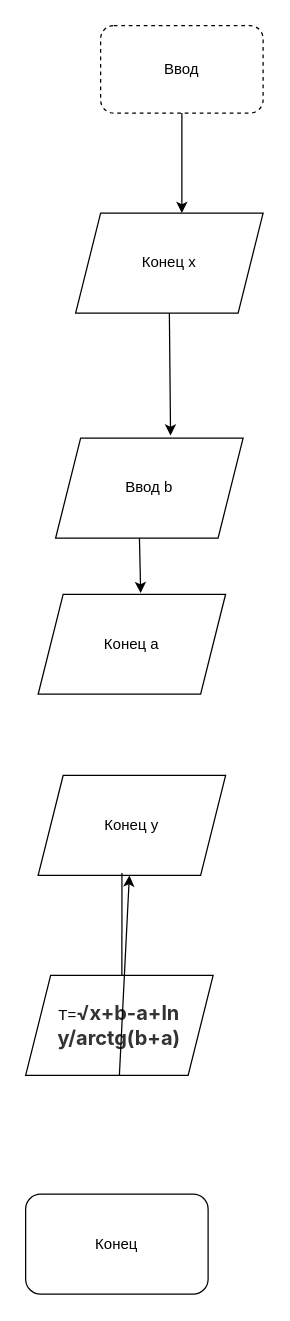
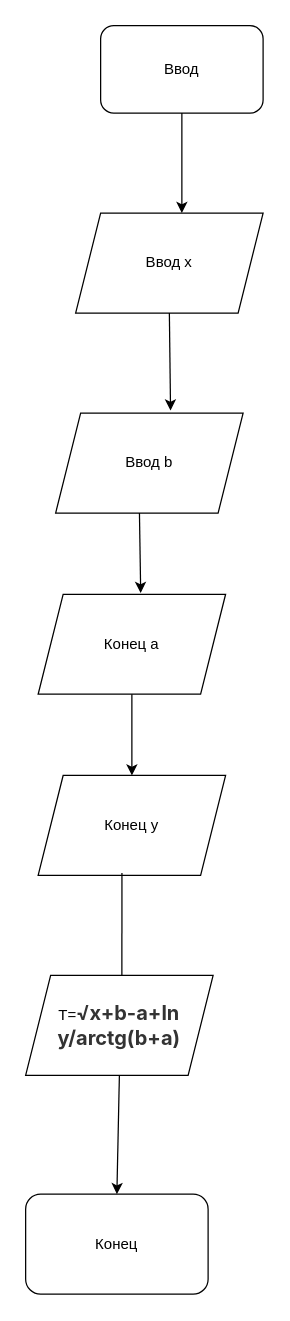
node "Ввод": style dashed -> solid
node "Конец x": label "Конец x" -> "Ввод x"
node "Ввод b": moved (149, 488) -> (149, 463)
edge "Конец a" -> "Конец y": added
edge "T=√x+b-a+ln y/arctg(b+a)" -> "Конец y": now "T=√x+b-a+ln y/arctg(b+a)" -> "Конец"
